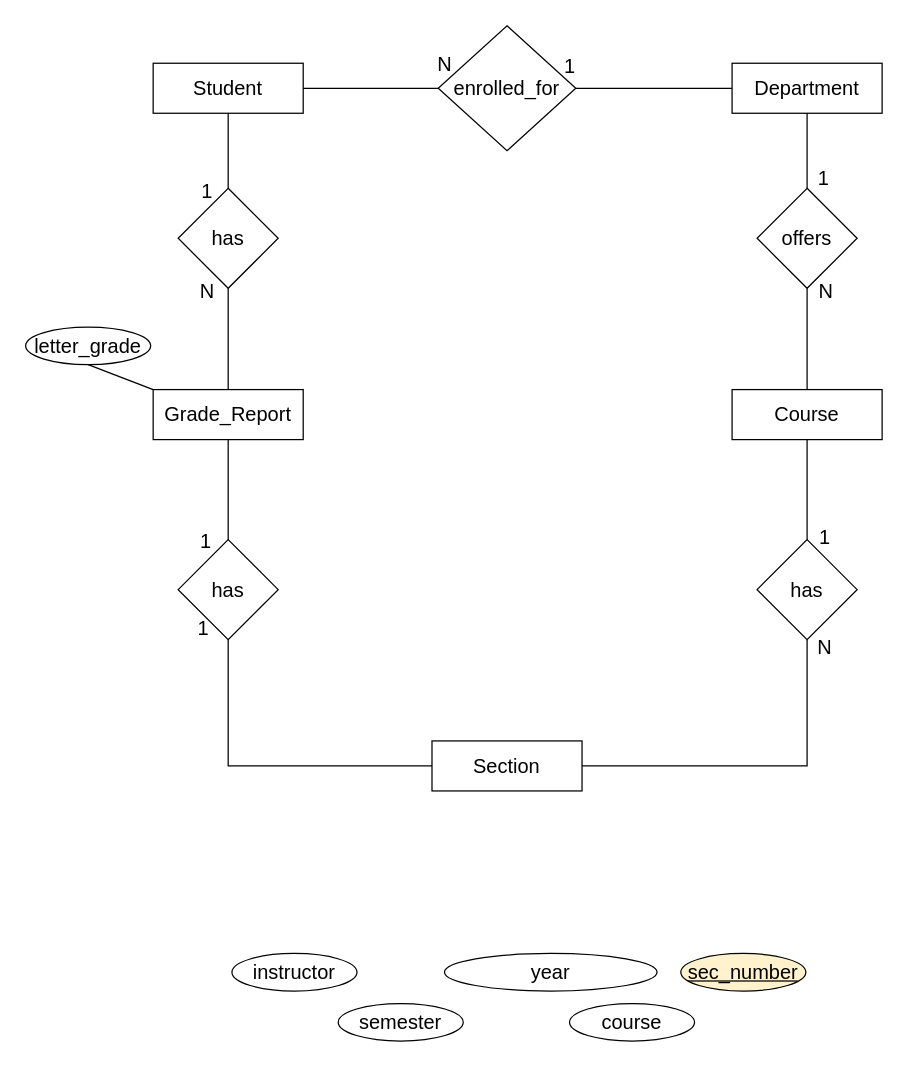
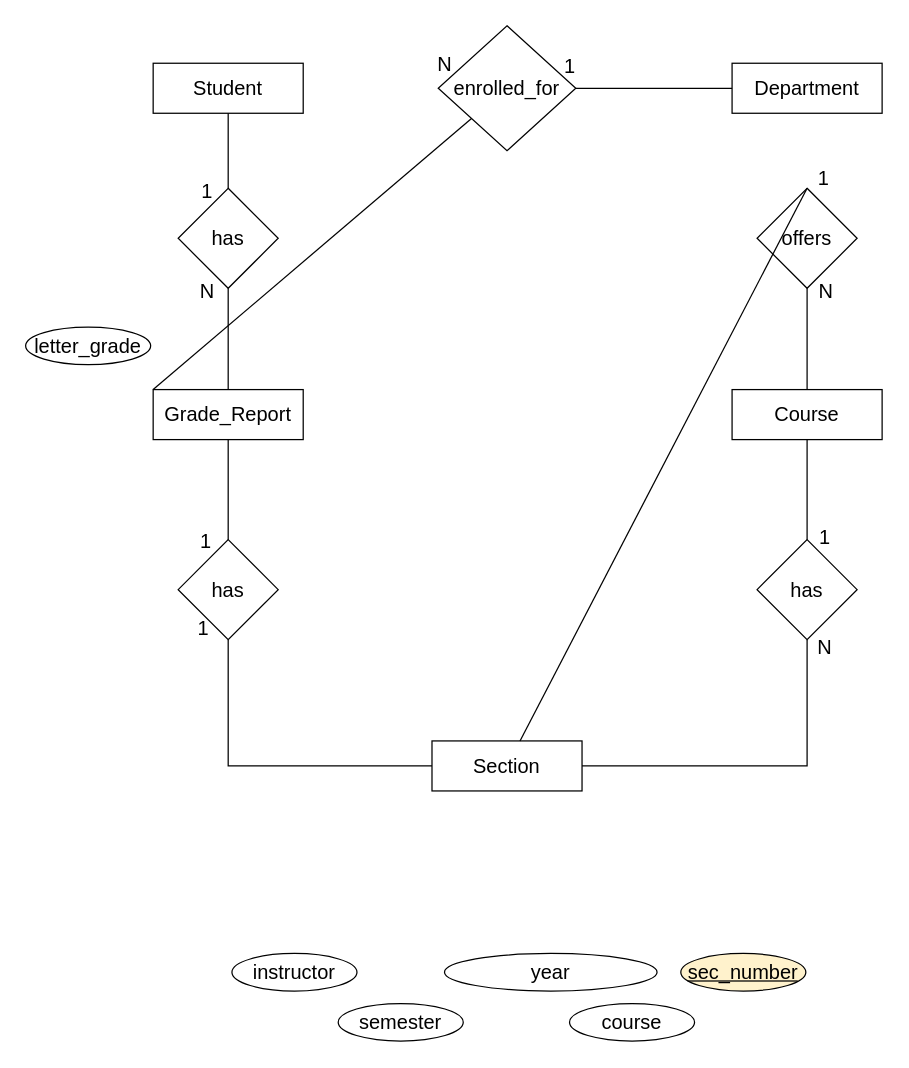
edge "Student" -- "enrolled_for": removed
edge "Department" -- "offers": now "Section" -- "offers"
edge "letter_grade" -- "Grade_Report": now "enrolled_for" -- "Grade_Report"
